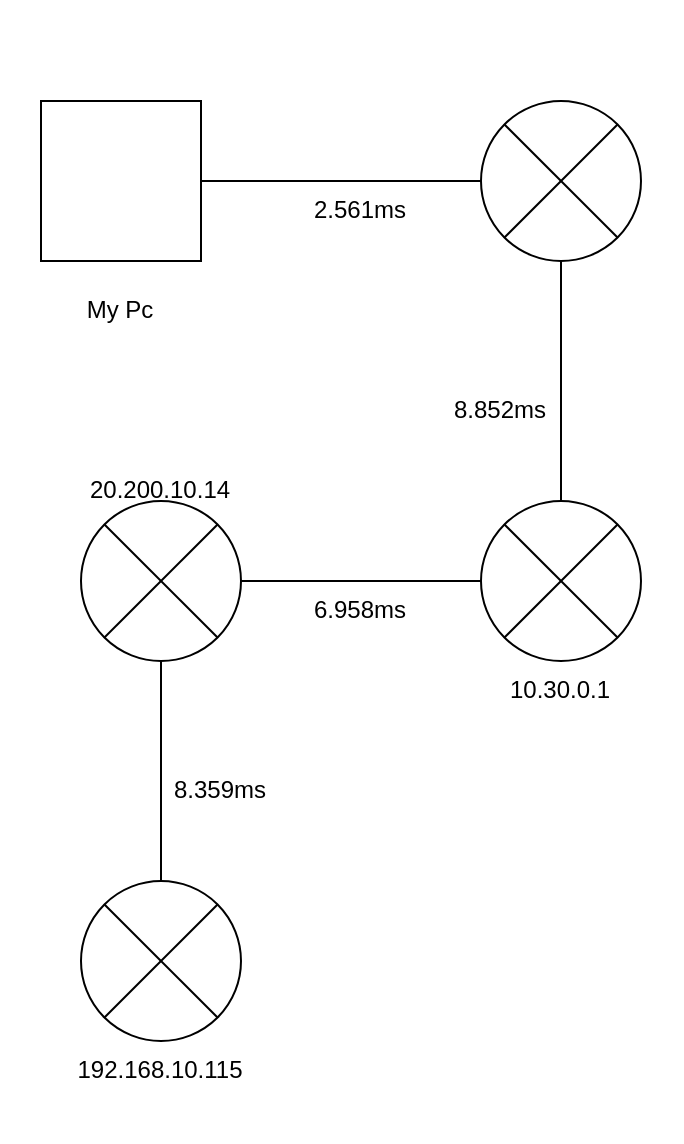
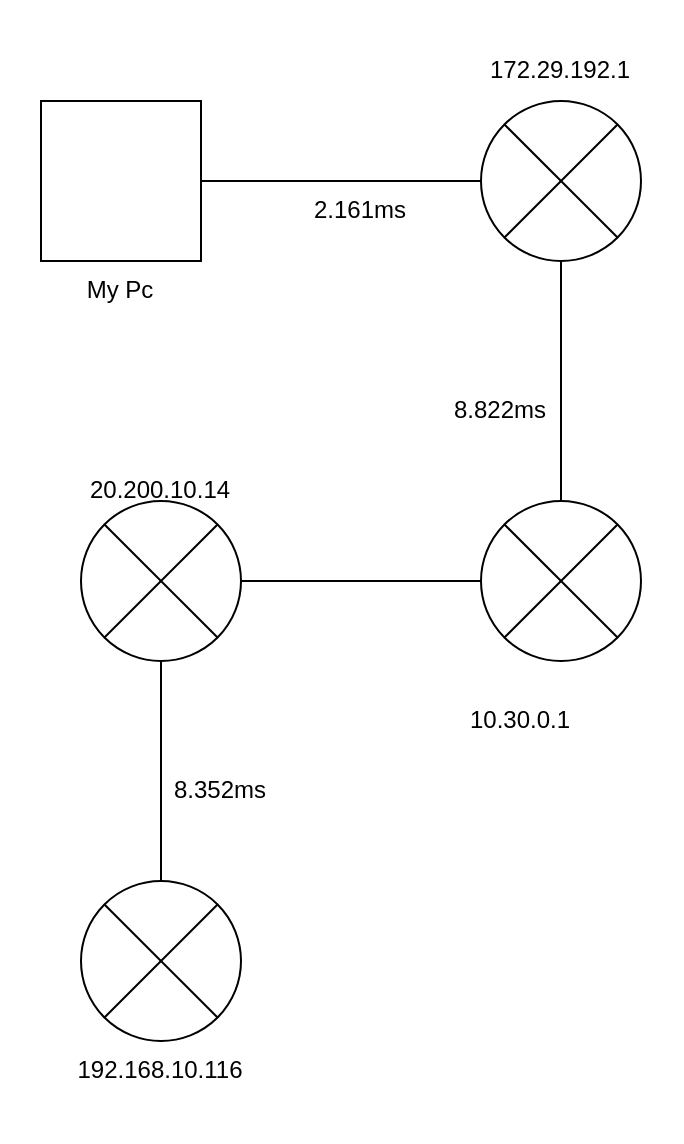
node "172.29.192.1": added
node "2.561ms": label "2.561ms" -> "2.161ms"
node "My Pc": moved (121, 311) -> (121, 291)
node "8.852ms": label "8.852ms" -> "8.822ms"
node "6.958ms": removed
node "10.30.0.1": moved (561, 691) -> (521, 721)
node "8.359ms": label "8.359ms" -> "8.352ms"
node "192.168.10.115": label "192.168.10.115" -> "192.168.10.116"
